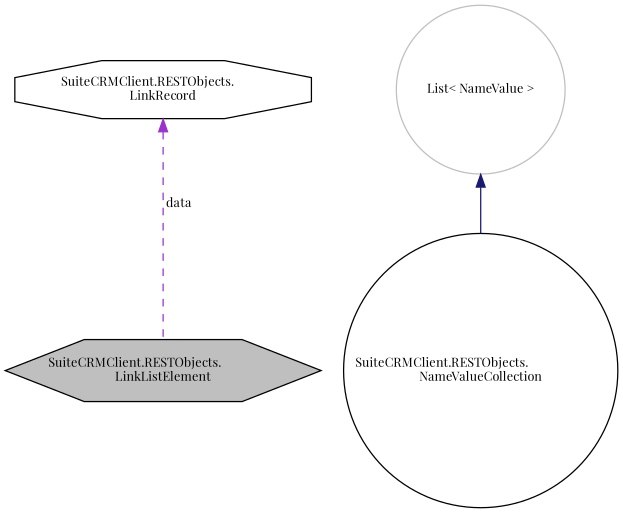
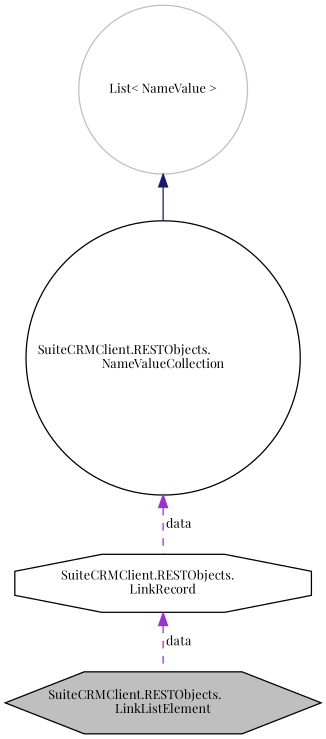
edge "SuiteCRMClient.RESTObjects. LinkRecord" -> "SuiteCRMClient.RESTObjects. NameValueCollection": added, label "data"
